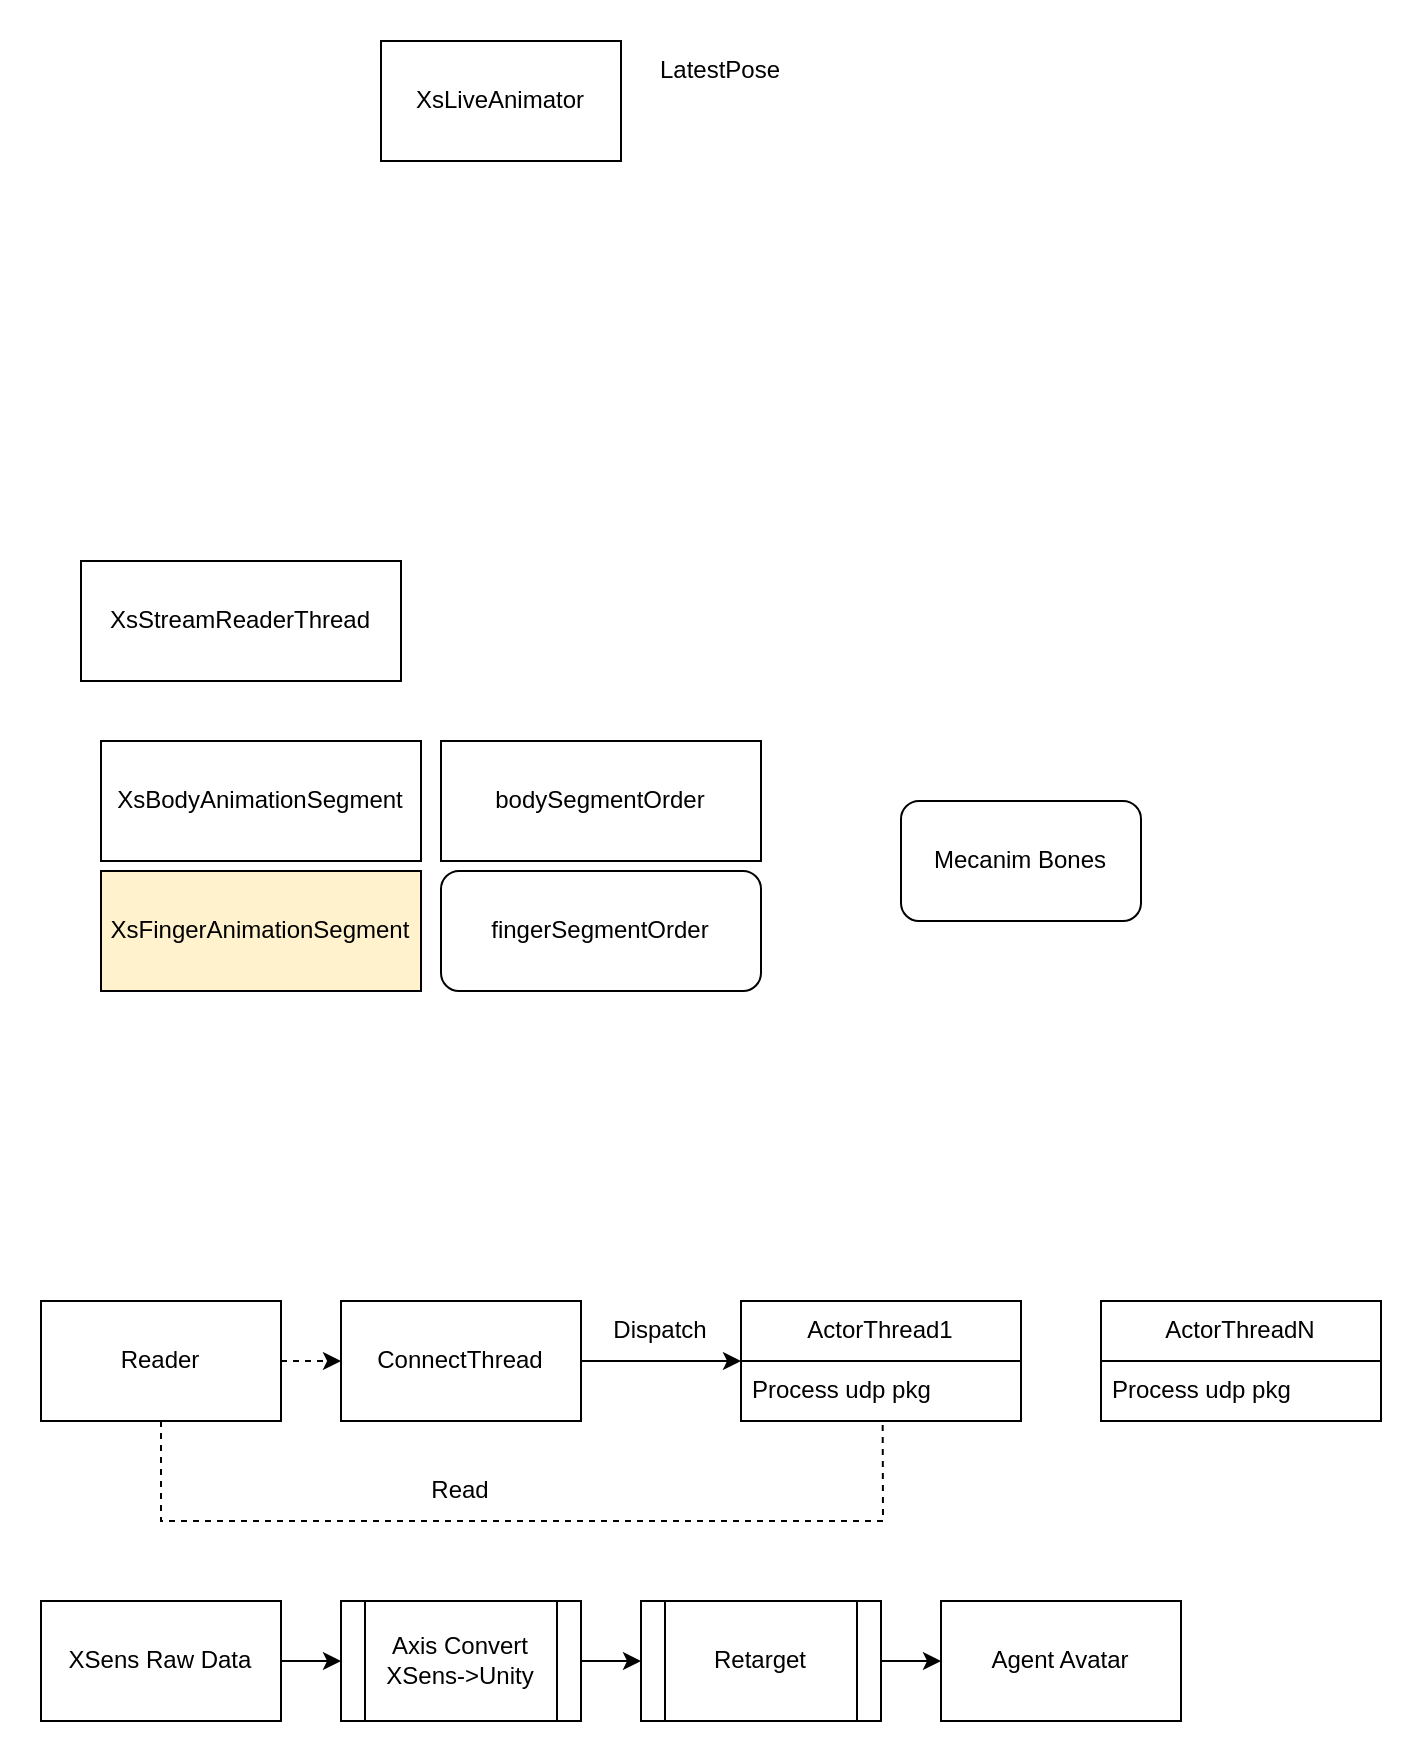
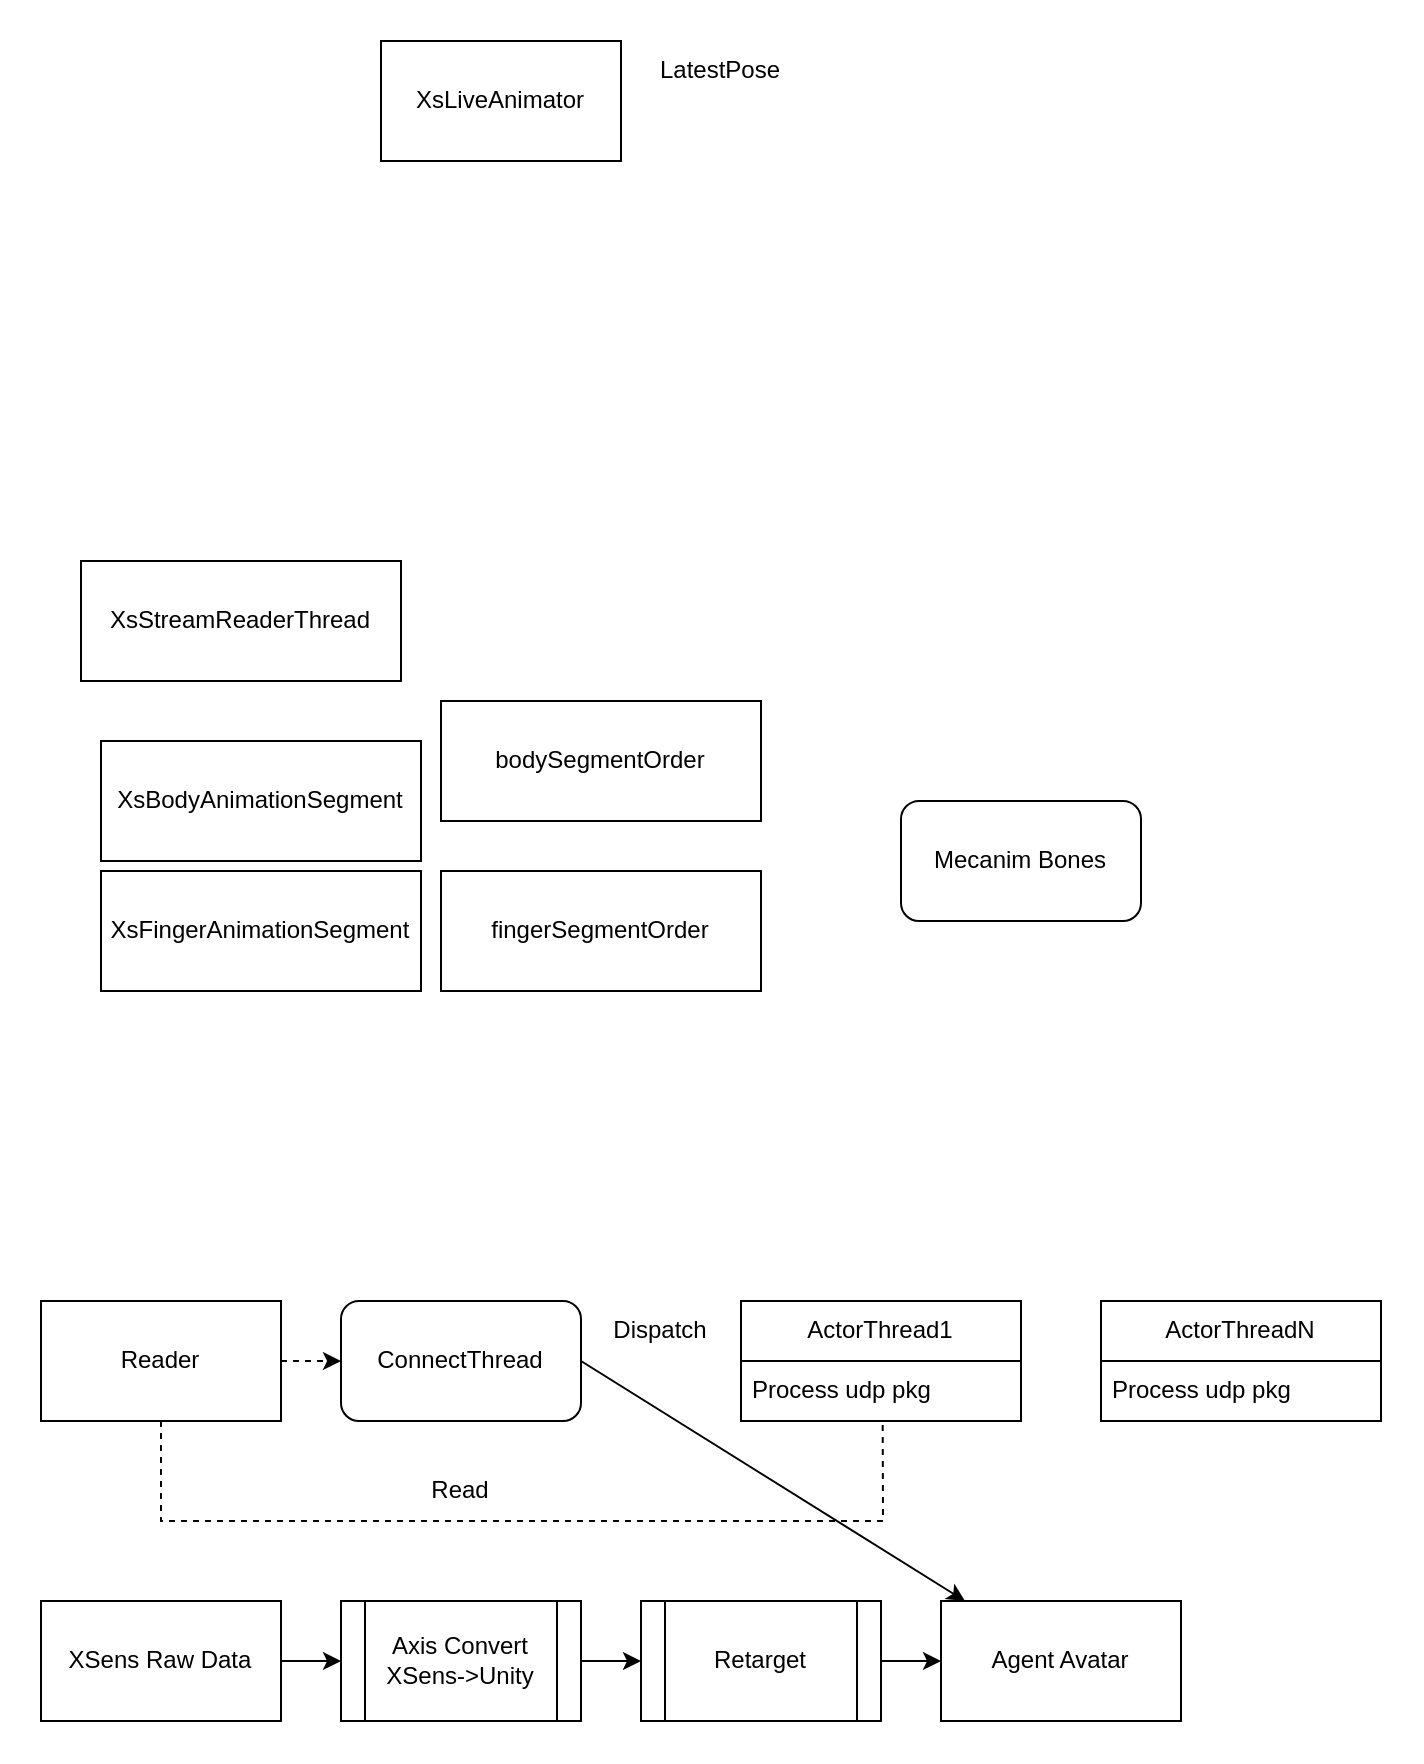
node "bodySegmentOrder": moved (601, 801) -> (601, 761)
node "XsFingerAnimationSegment": fillcolor #fff2cc -> #ffffff
node "fingerSegmentOrder": shape rounded rectangle -> rectangle
node "ConnectThread": shape rectangle -> rounded rectangle
edge "ConnectThread" -> "ActorThread1": now "ConnectThread" -> "Agent Avatar"
